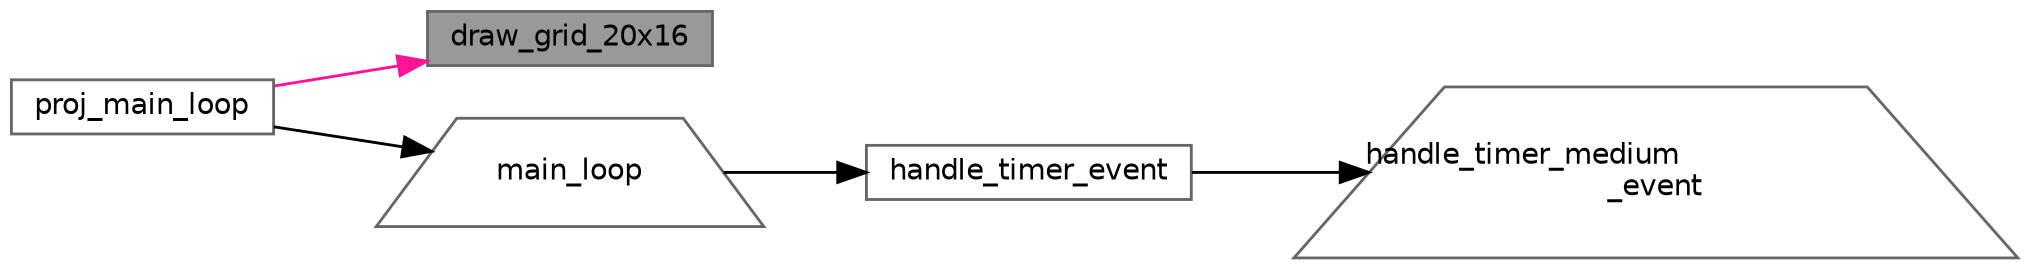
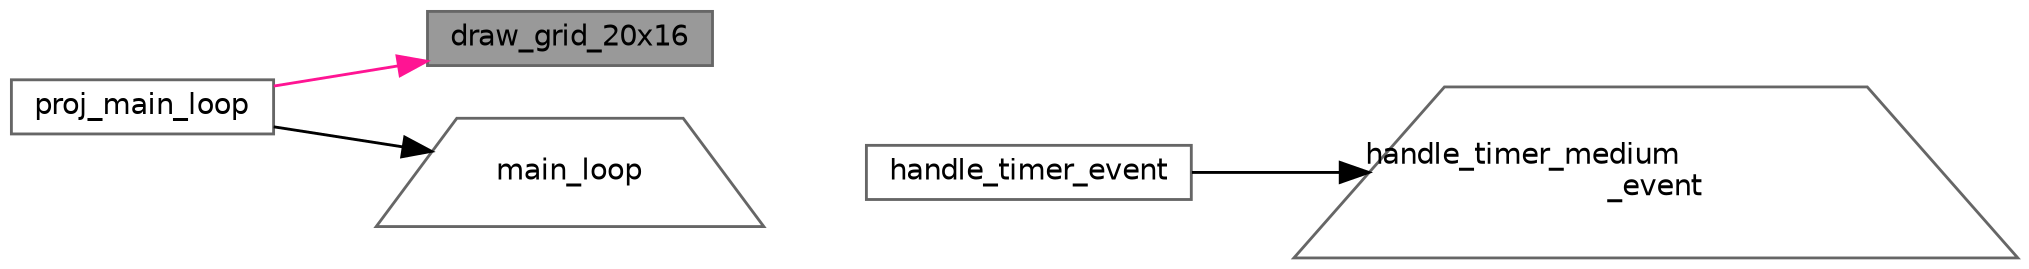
edge "main_loop" -> "handle_timer_event": removed
